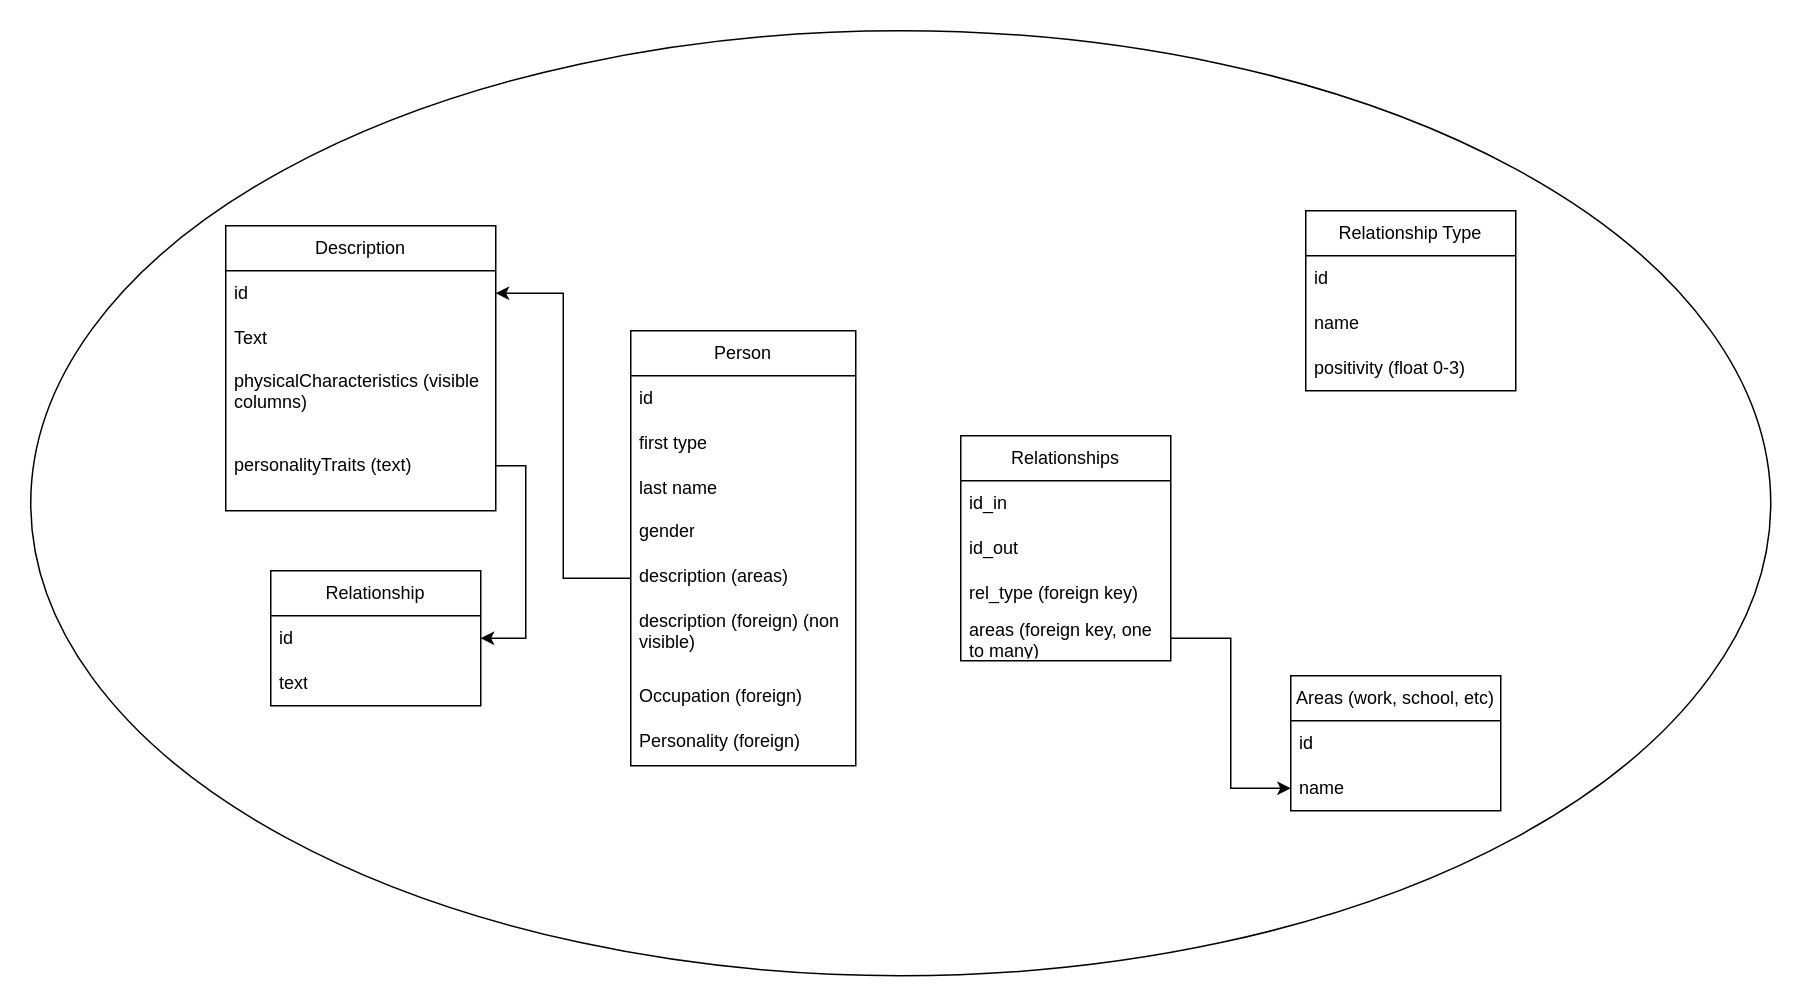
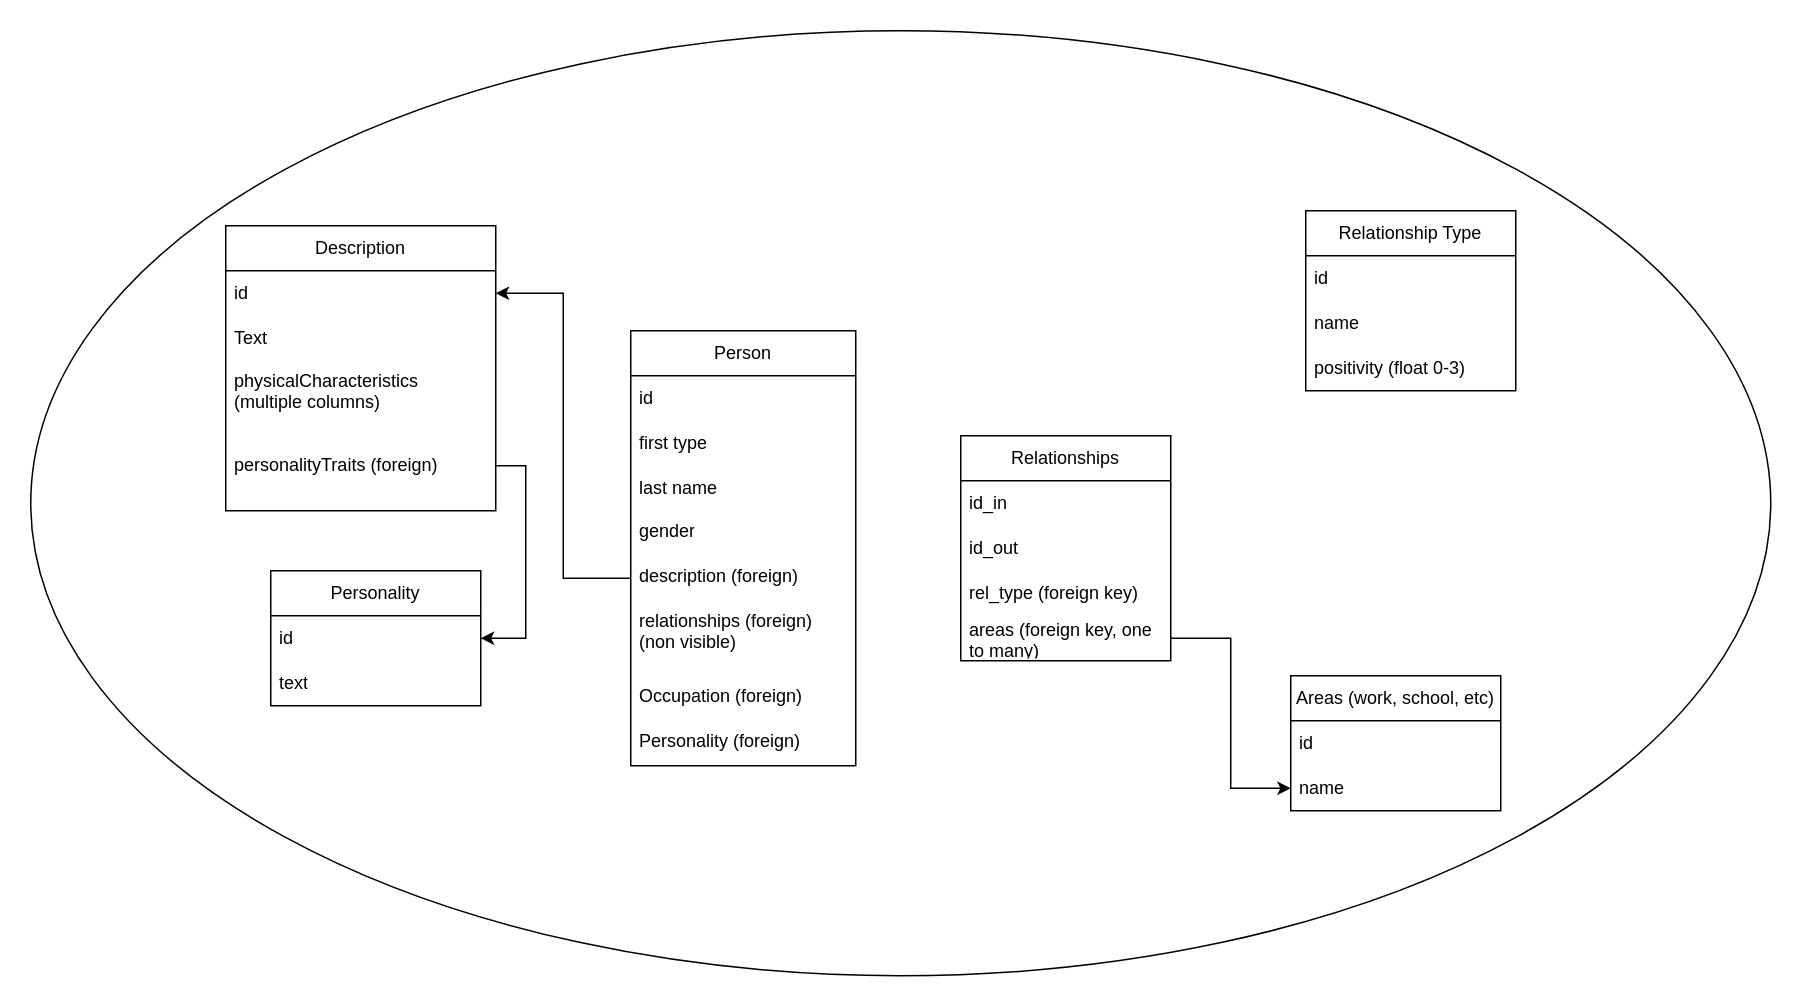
node "physicalCharacteristics (visible columns)": label "physicalCharacteristics (visible columns)" -> "physicalCharacteristics (multiple columns)"
node "personalityTraits (text)": label "personalityTraits (text)" -> "personalityTraits (foreign)"
node "description (areas)": label "description (areas)" -> "description (foreign)"
node "Relationship": label "Relationship" -> "Personality"
node "description (foreign) (non visible)": label "description (foreign) (non visible)" -> "relationships (foreign) (non visible)"
